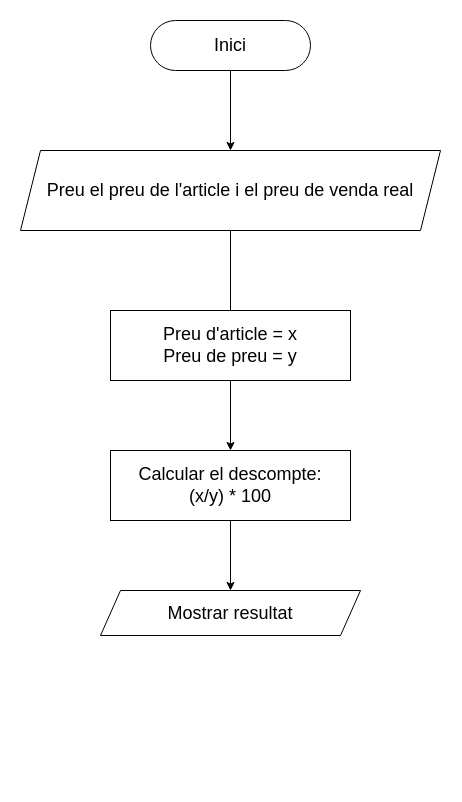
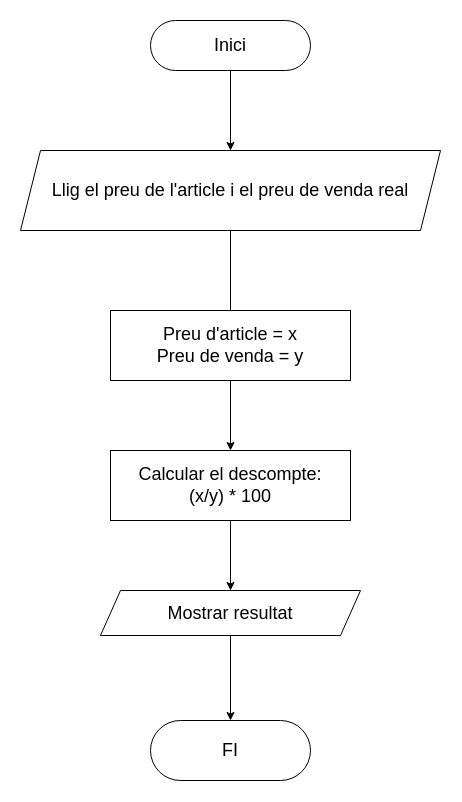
node "Preu el preu de l'article i el preu de venda real": label "Preu el preu de l'article i el preu de venda real" -> "Llig el preu de l'article i el preu de venda real"
node "Preu d'article = x Preu de preu = y": label "Preu d'article = x Preu de preu = y" -> "Preu d'article = x Preu de venda = y"
edge "Mostrar resultat" -> "FI": added
node "FI": added
